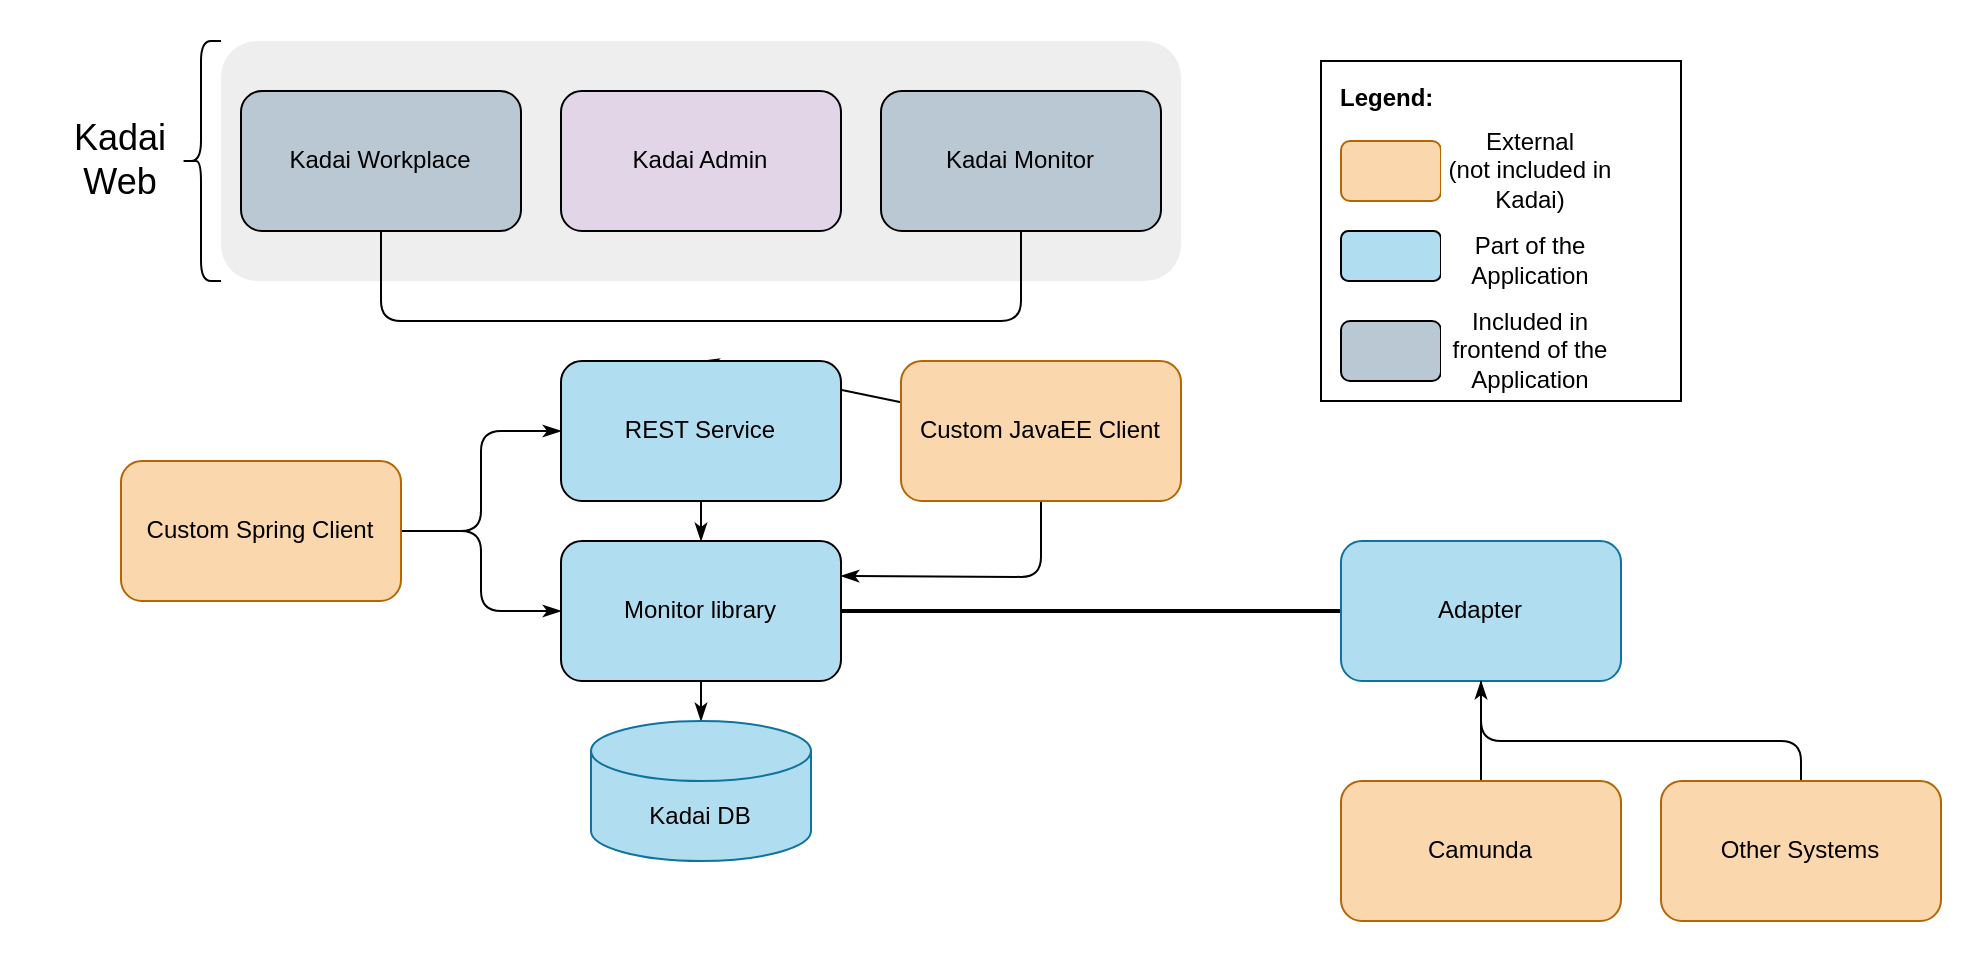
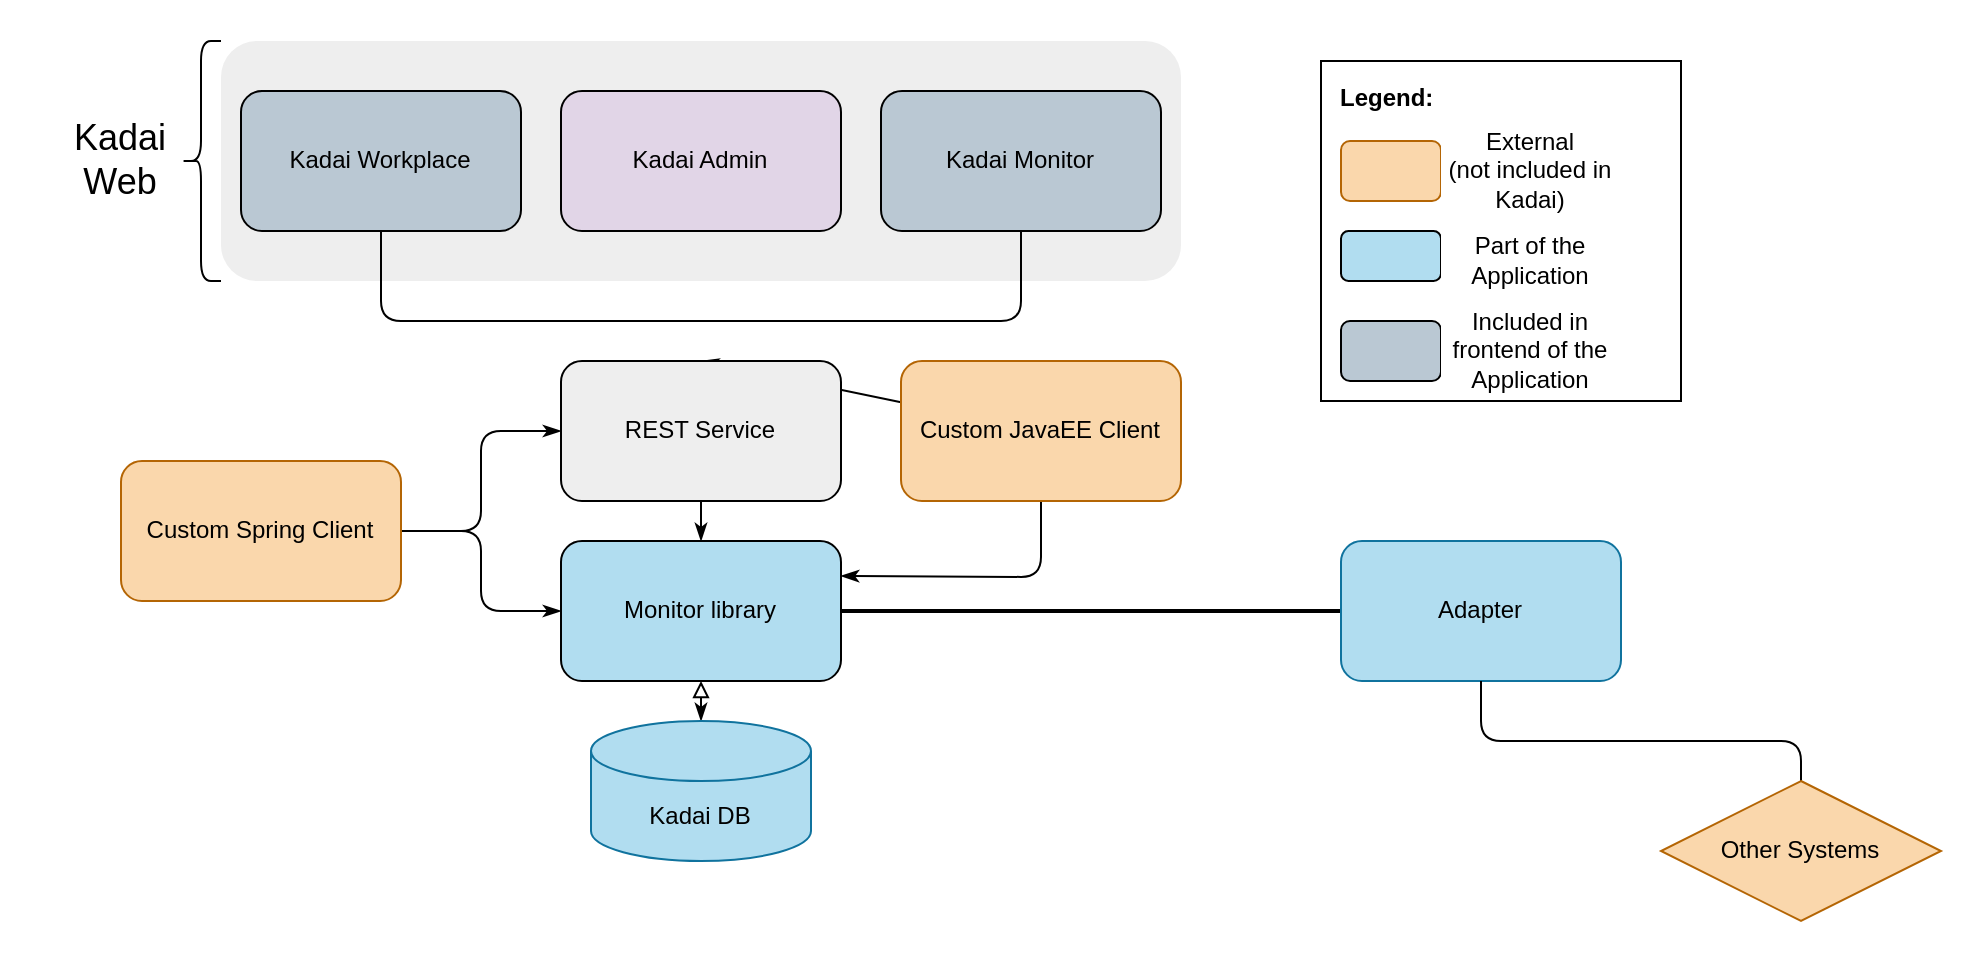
node "REST Service": fillcolor #b1ddf0 -> #eeeeee
edge "Monitor library" -> "Kadai DB": arrowhead none -> block
edge "Camunda" -> "Adapter": removed
node "Camunda": removed
node "Other Systems": shape rounded rectangle -> diamond
